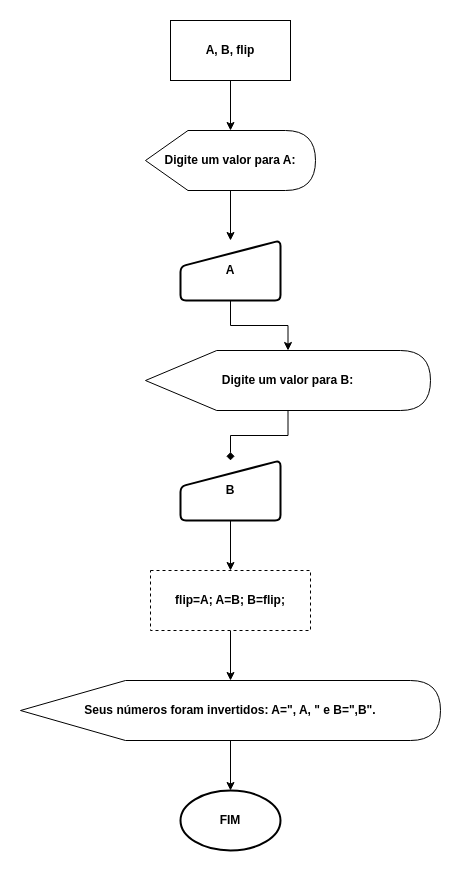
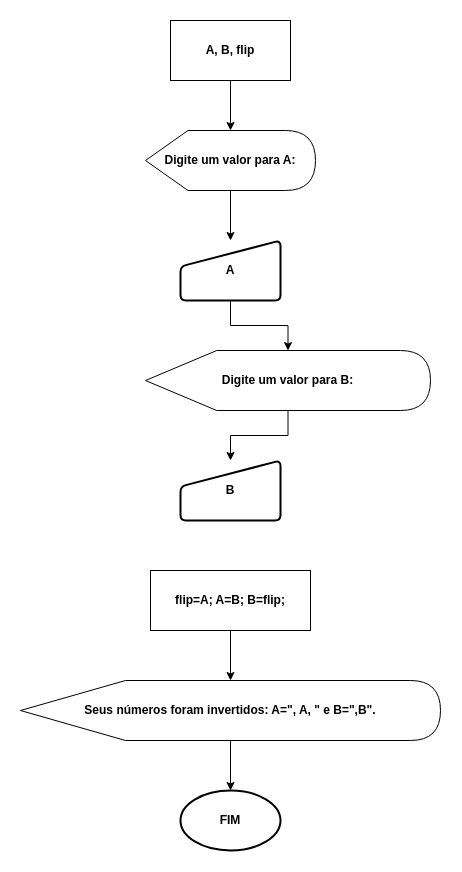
edge "Digite um valor para B:" -> "B": arrowhead diamond -> classic
edge "B" -> "flip=A; A=B; B=flip;": removed
node "flip=A; A=B; B=flip;": style dashed -> solid
